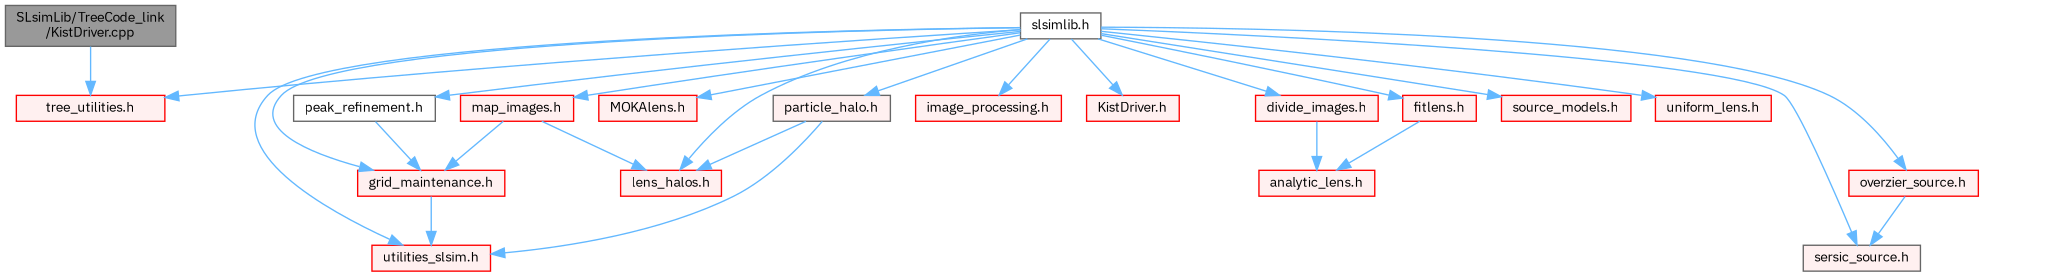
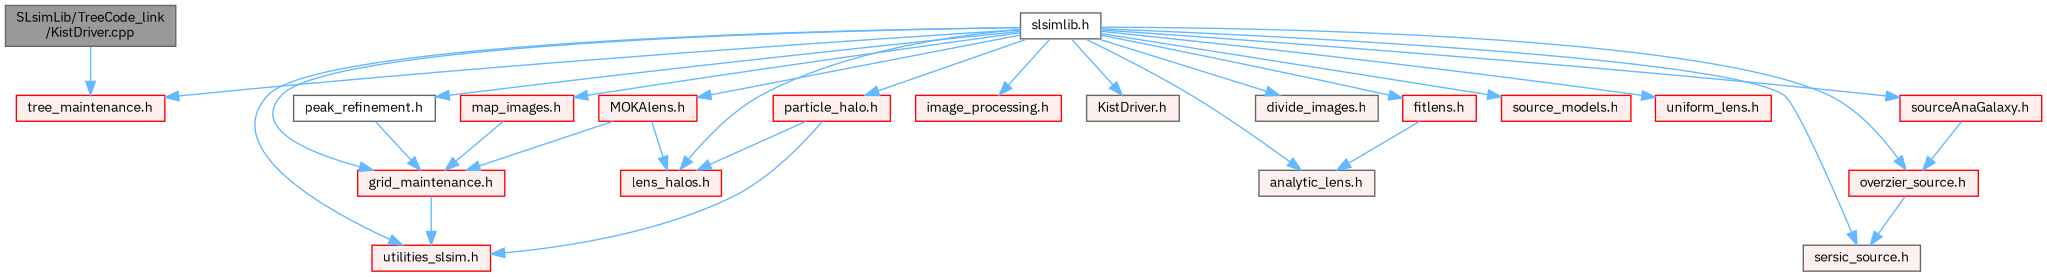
node "tree_utilities.h": label "tree_utilities.h" -> "tree_maintenance.h"
node "particle_halo.h": color grey40 -> red
node "KistDriver.h": color red -> grey40
node "divide_images.h": color red -> grey40
node "sourceAnaGalaxy.h": added
edge "divide_images.h" -> "analytic_lens.h": now "slsimlib.h" -> "analytic_lens.h"
edge "map_images.h" -> "lens_halos.h": now "MOKAlens.h" -> "lens_halos.h"
edge "MOKAlens.h" -> "grid_maintenance.h": added
node "analytic_lens.h": color red -> grey40
